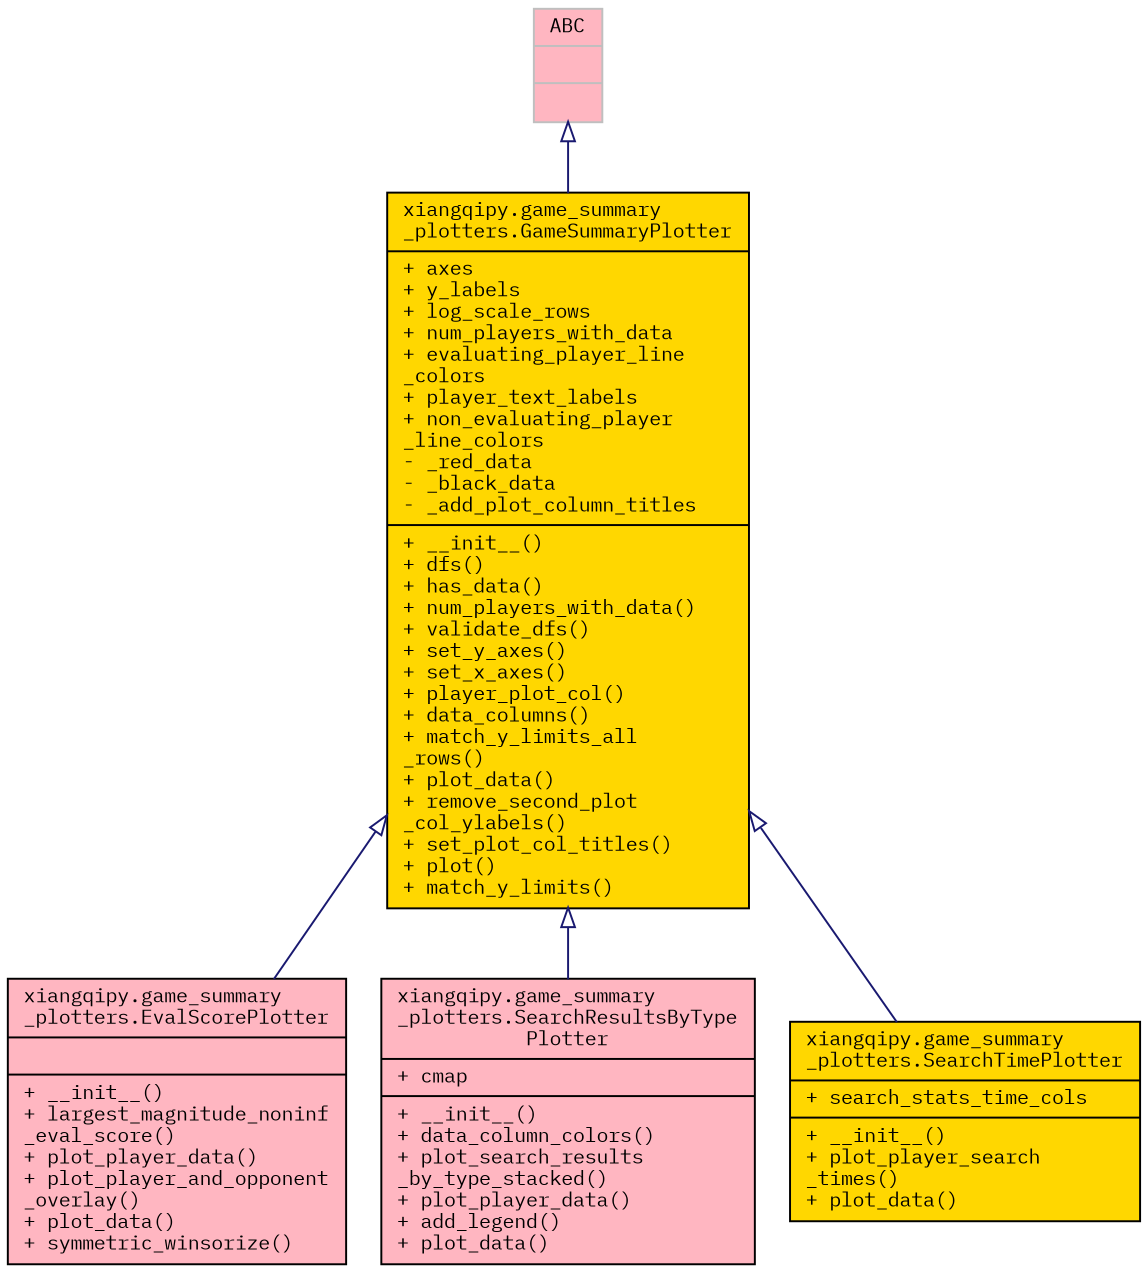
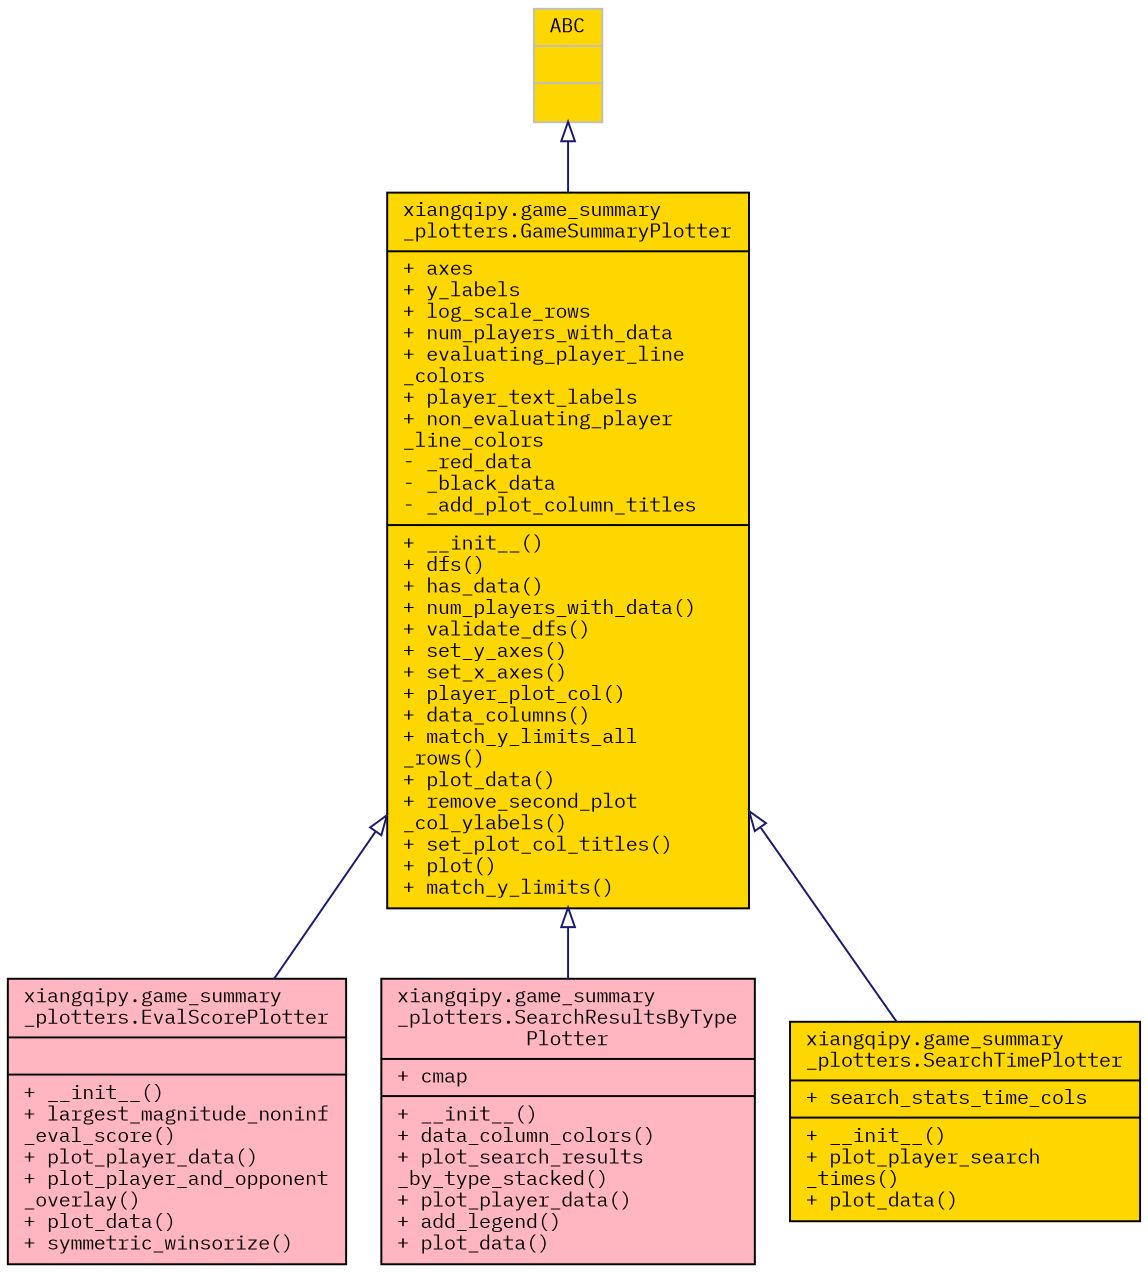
node "ABC": fillcolor lightpink -> gold
